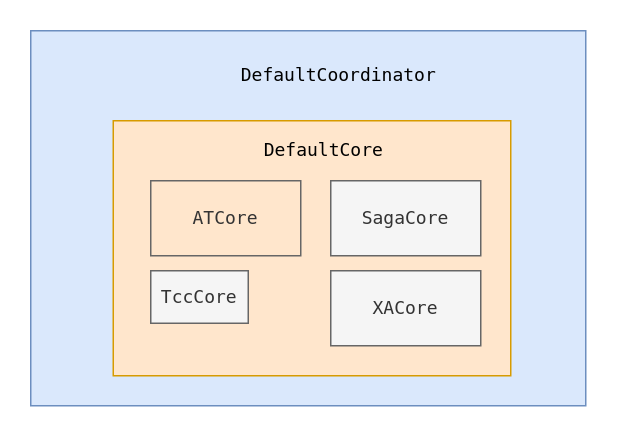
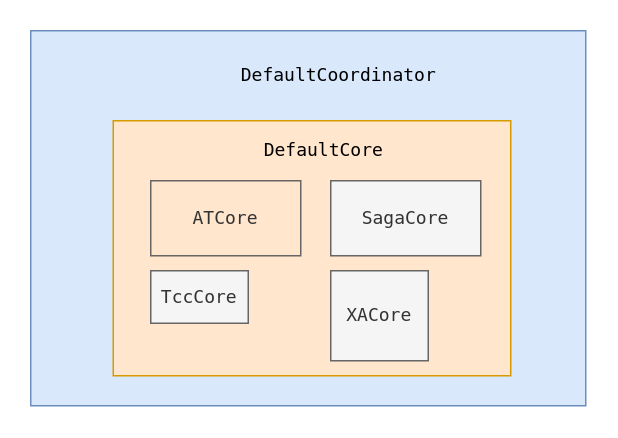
node "XACore": size 150x75 -> 98x90
